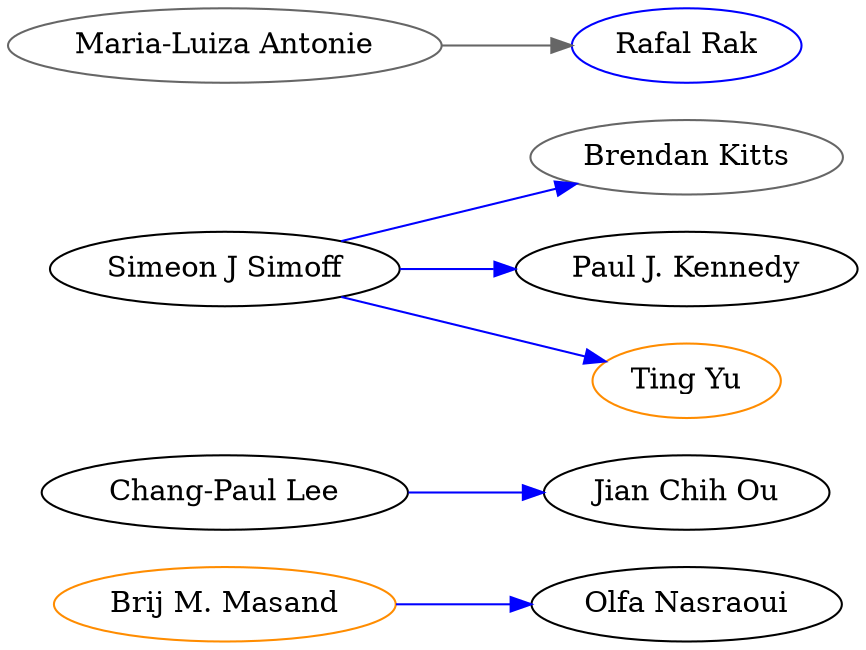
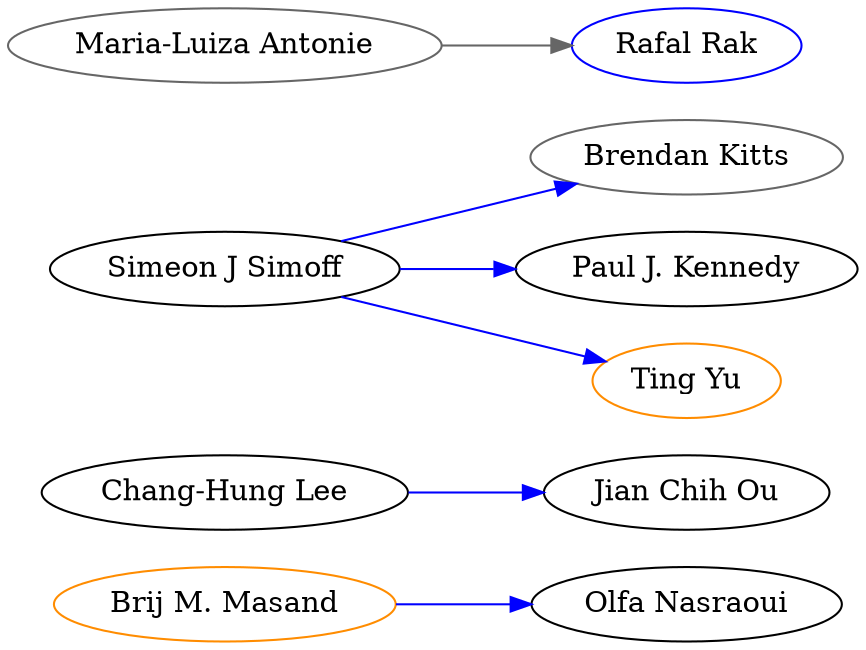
node "Chang-Paul Lee": label "Chang-Paul Lee" -> "Chang-Hung Lee"
